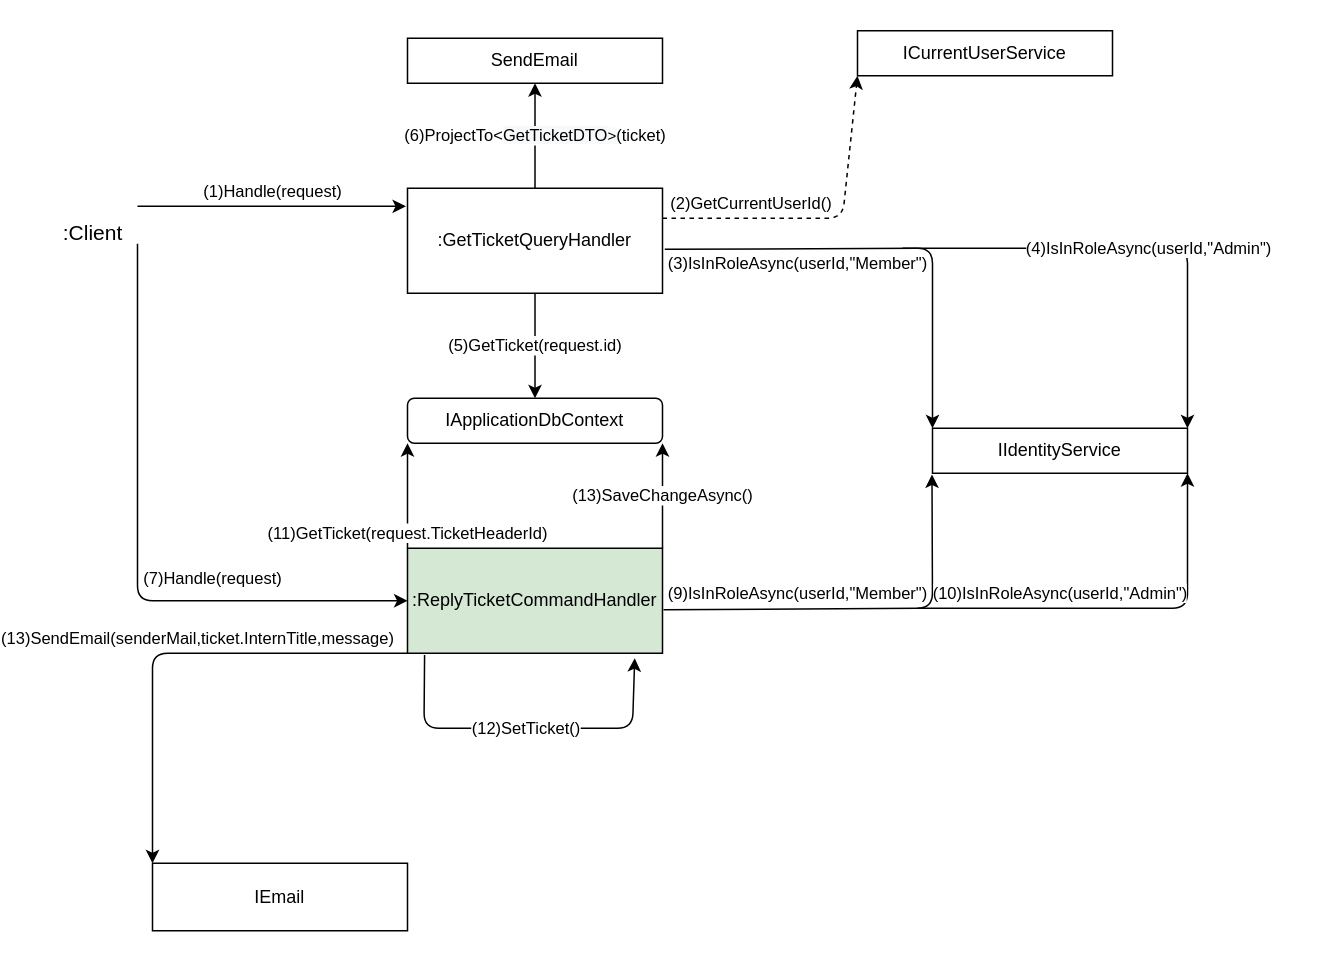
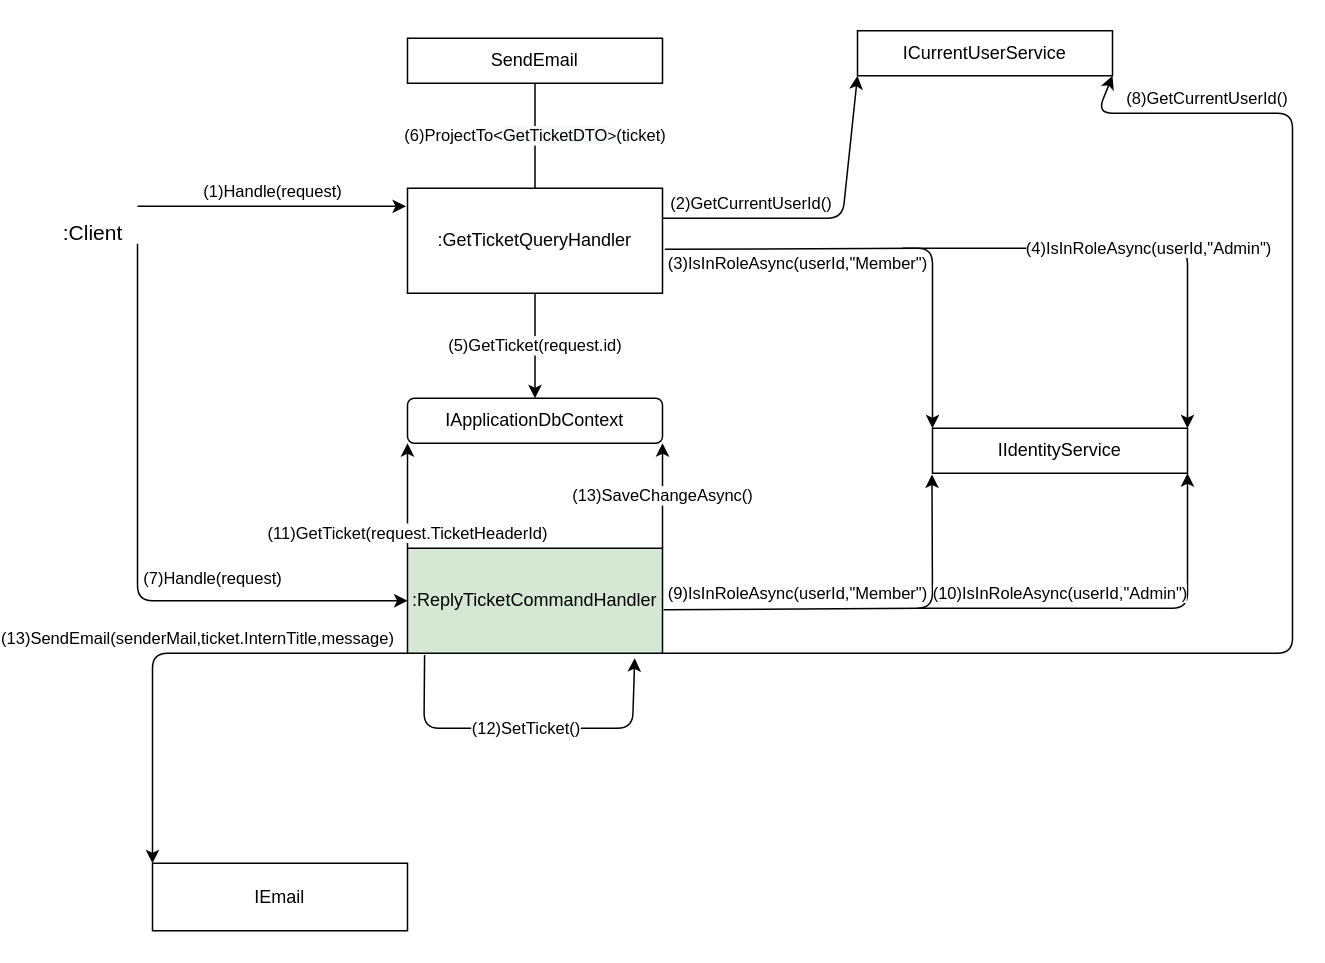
edge ":GetTicketQueryHandler" -> "SendEmail": arrowhead classic -> none
edge ":GetTicketQueryHandler" -> "ICurrentUserService": style dashed -> solid
edge ":ReplyTicketCommandHandler" -> "ICurrentUserService": added, label "(8)GetCurrentUserId()"
